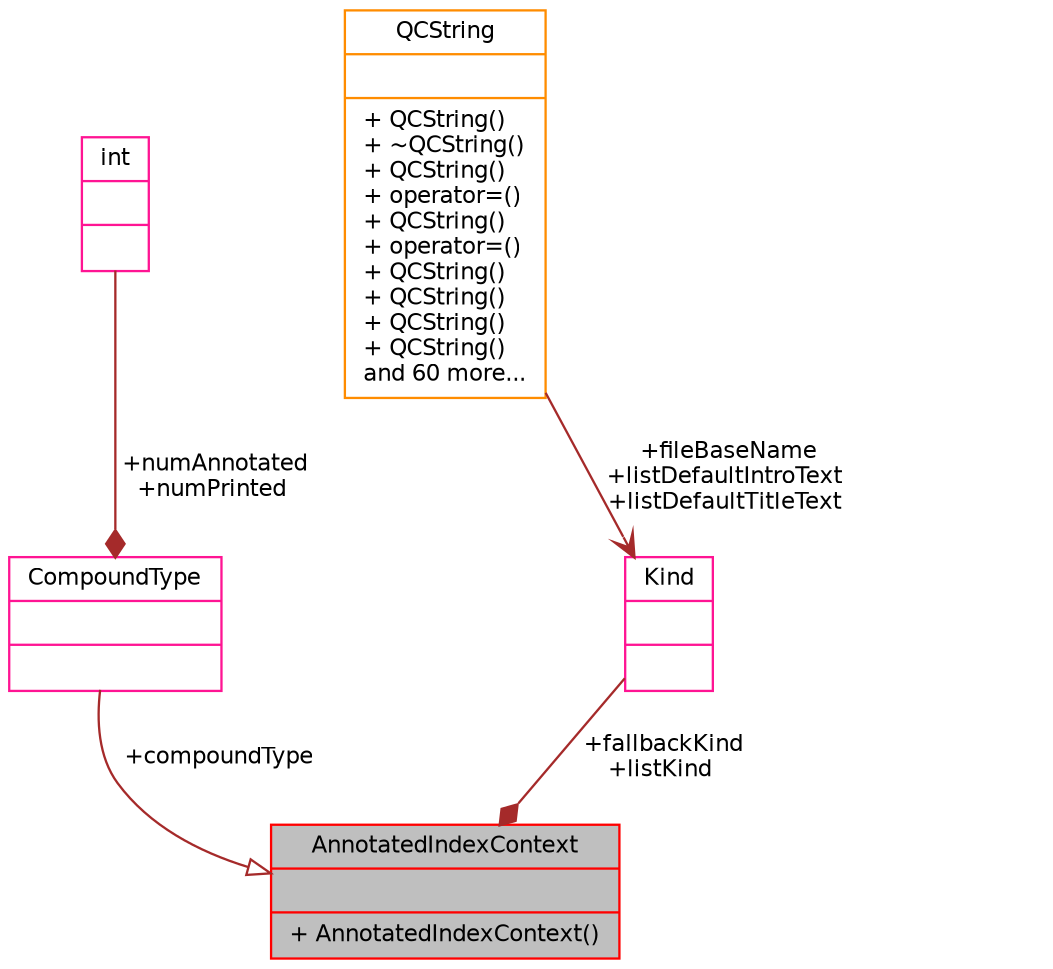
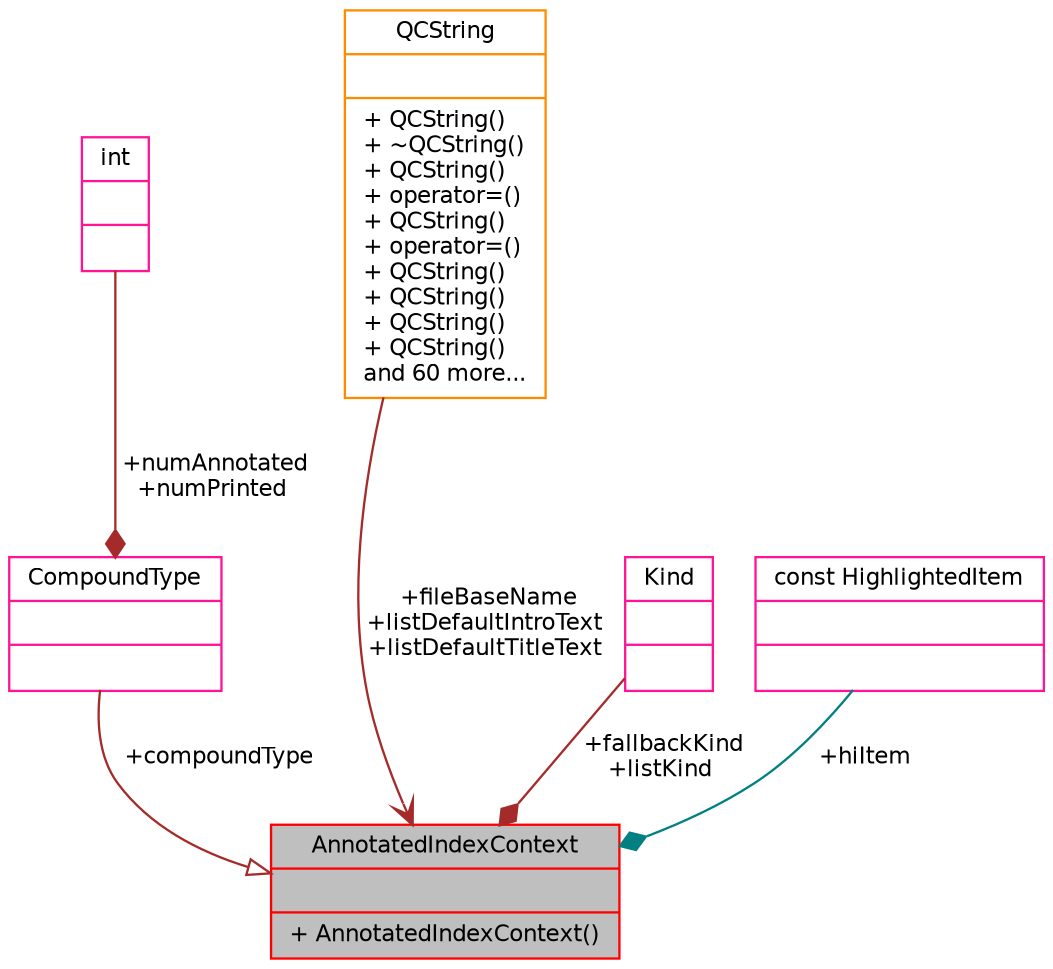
edge "QCString" -> "Kind": now "QCString" -> "AnnotatedIndexContext"
node "const HighlightedItem": added
